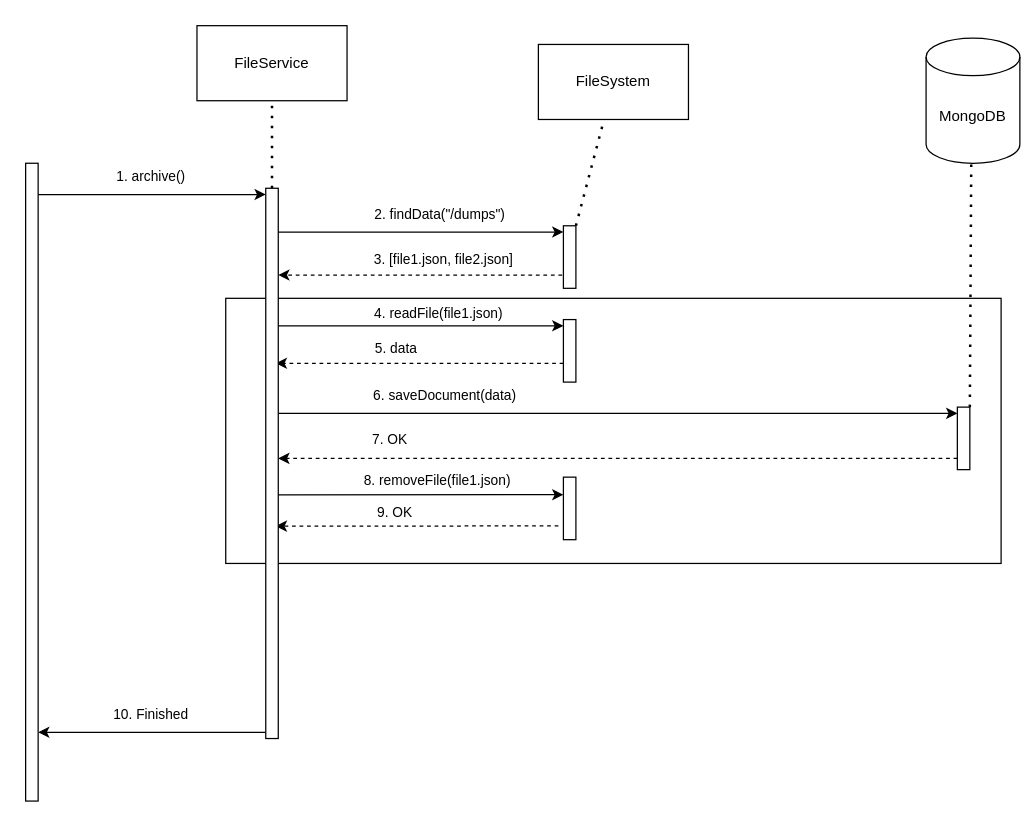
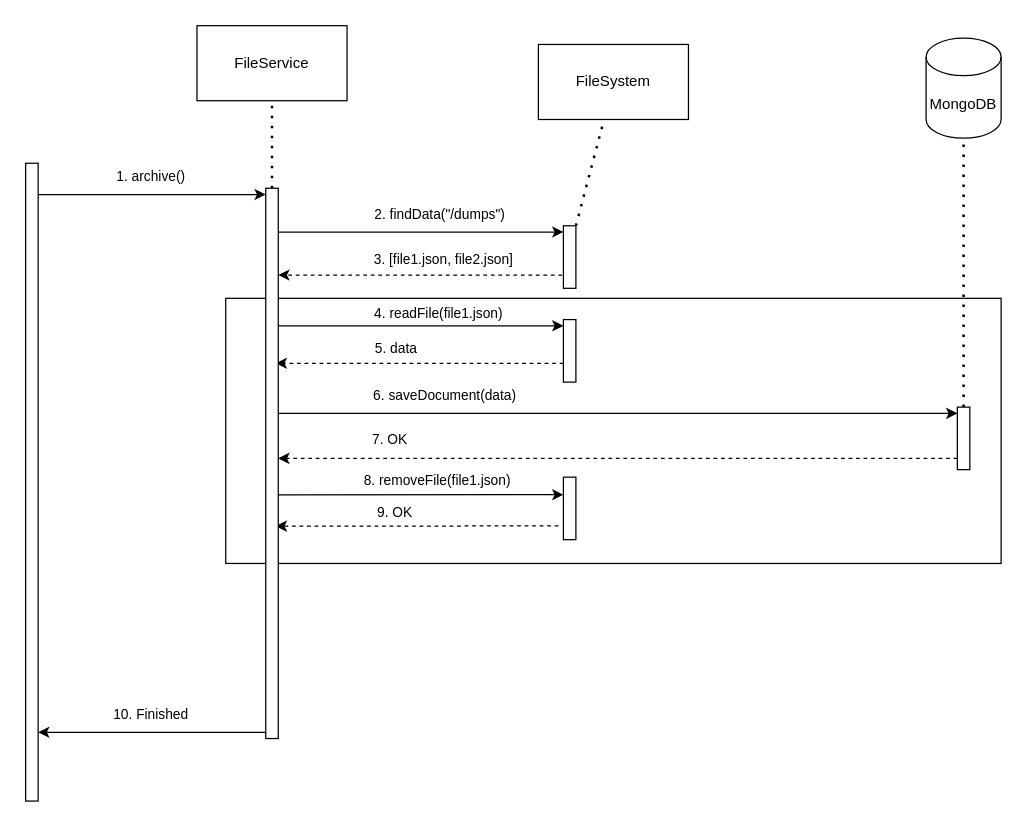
node "MongoDB": size 94x125 -> 75x100
